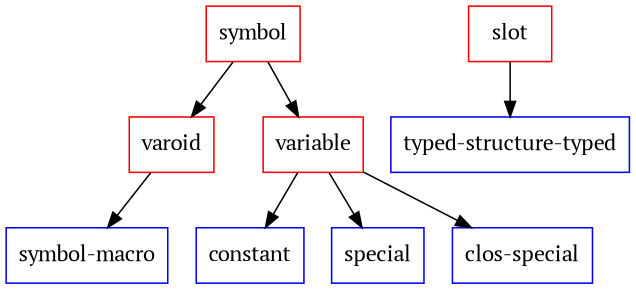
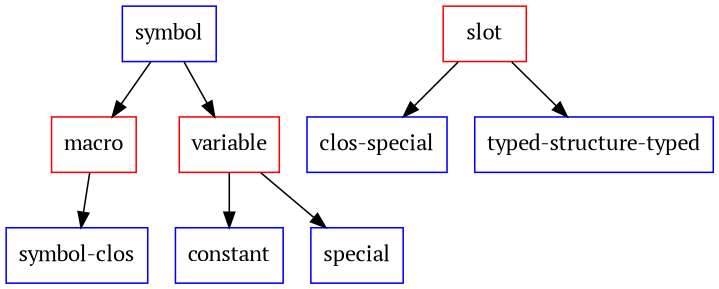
node "symbol": color red -> blue
node "varoid": label "varoid" -> "macro"
edge "variable" -> "clos-special": now "slot" -> "clos-special"
node "symbol-macro": label "symbol-macro" -> "symbol-clos"
